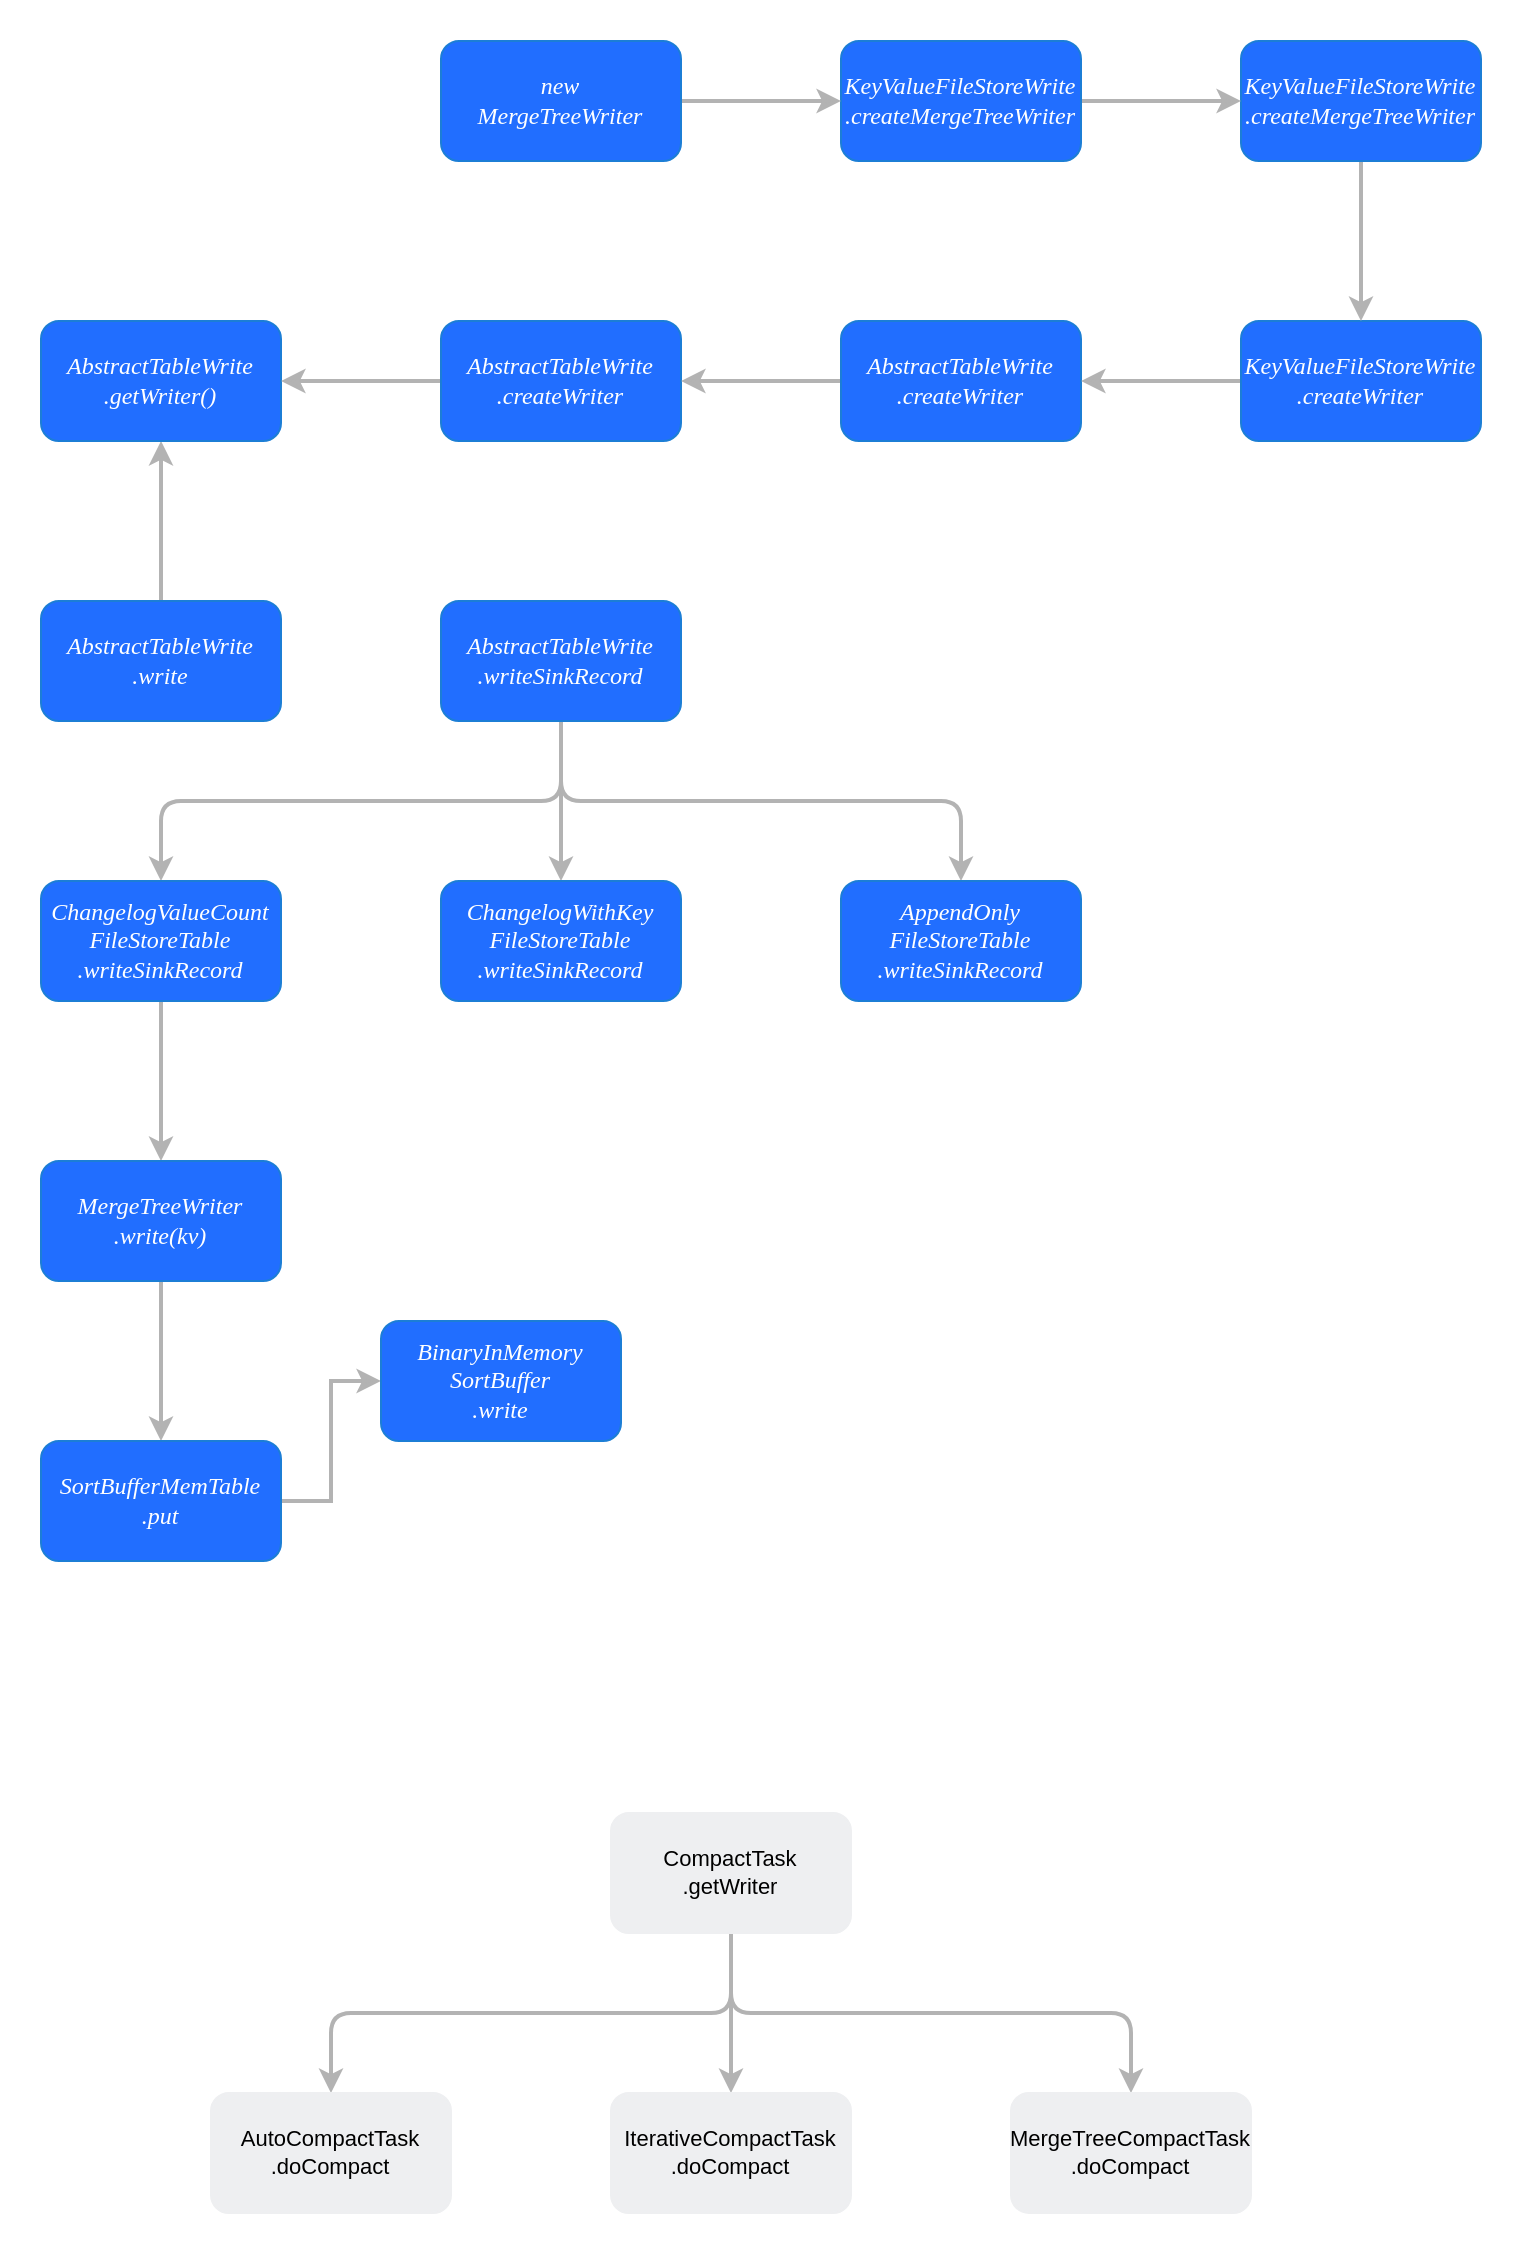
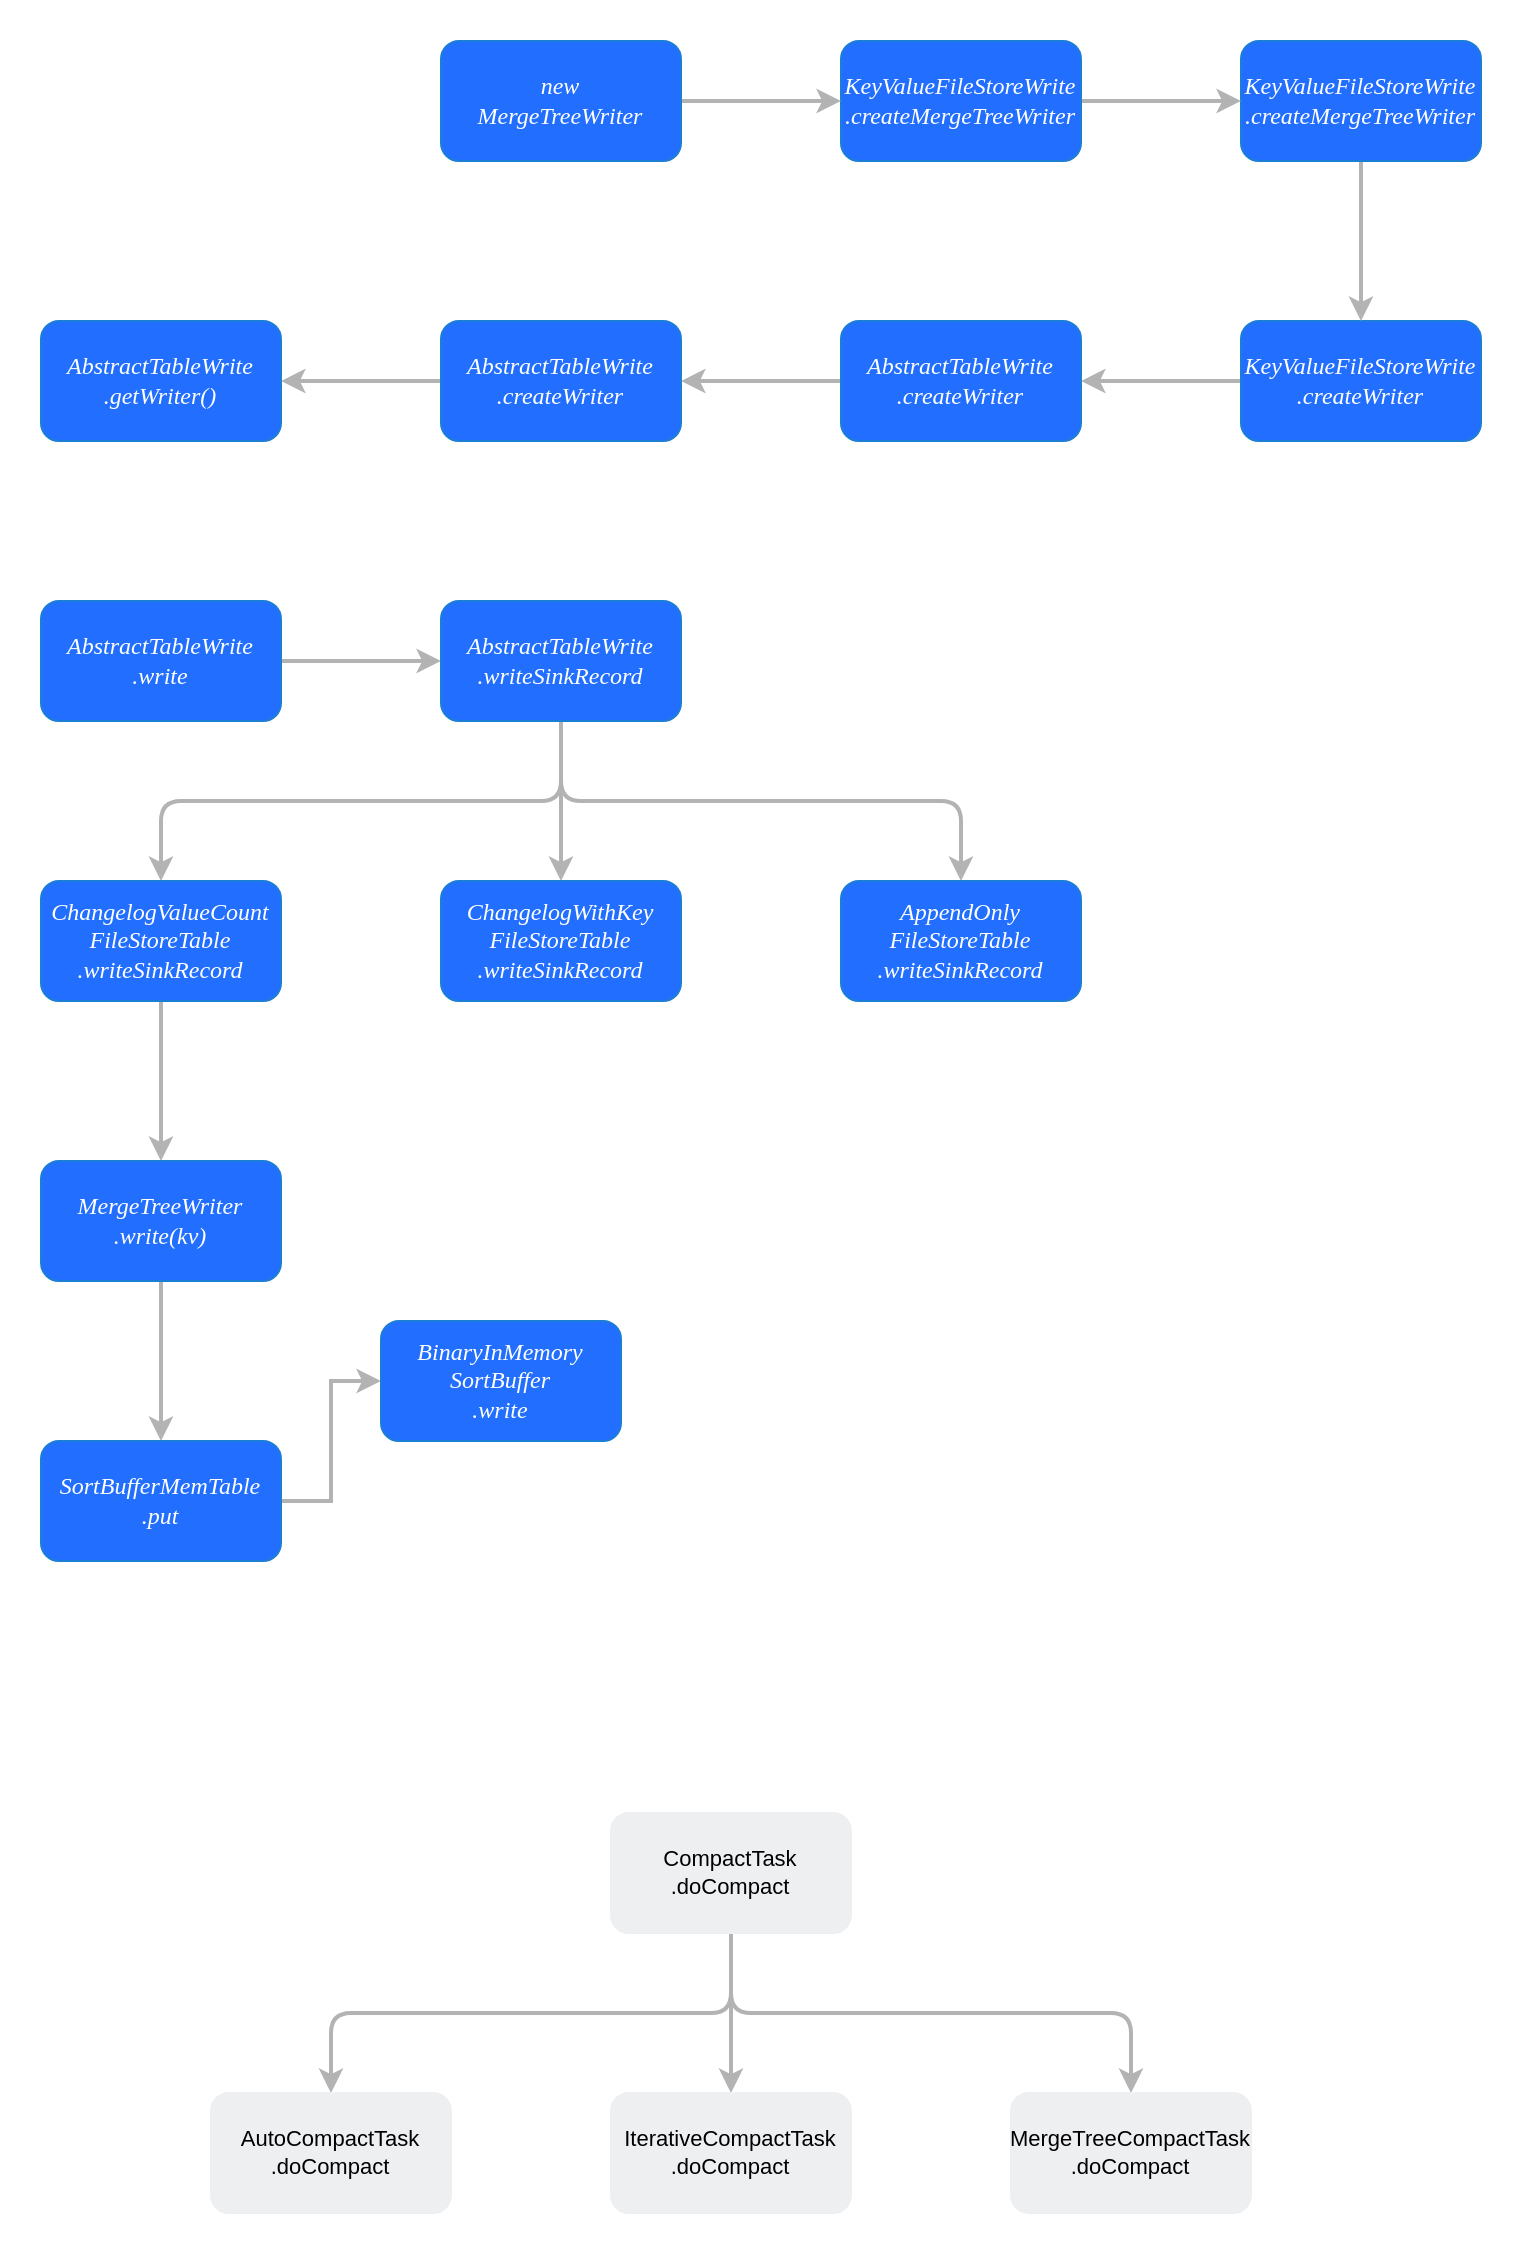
edge "AbstractTableWrite .write" -> "AbstractTableWrite .getWriter()": now "AbstractTableWrite .write" -> "AbstractTableWrite .writeSinkRecord"
node "CompactTask .getWriter": label "CompactTask .getWriter" -> "CompactTask .doCompact"
